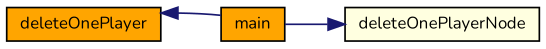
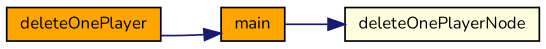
edge "main" -> "deleteOnePlayer": reversed
